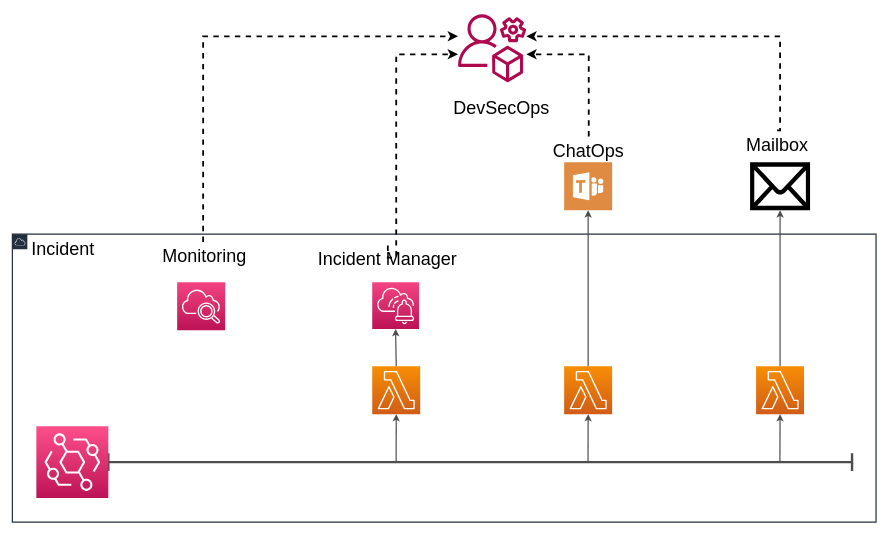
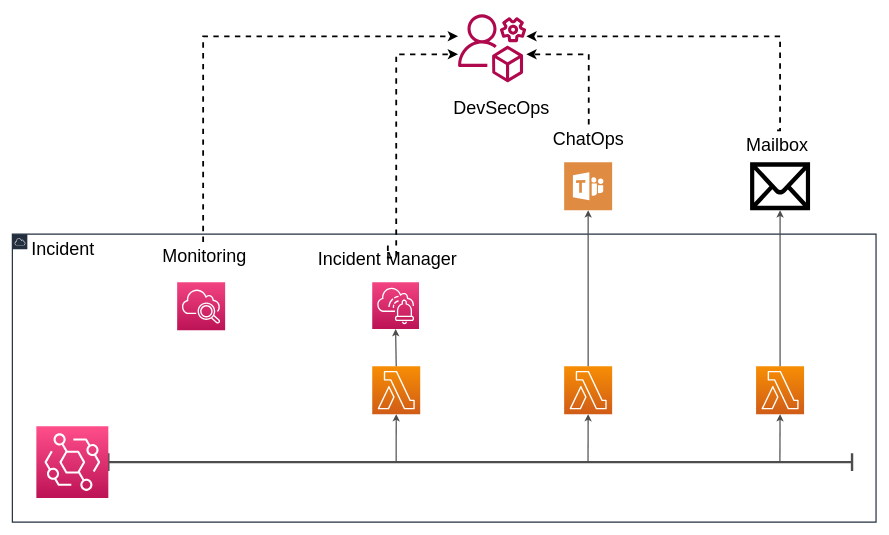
node "ChatOps": moved (588, 150) -> (588, 138)
